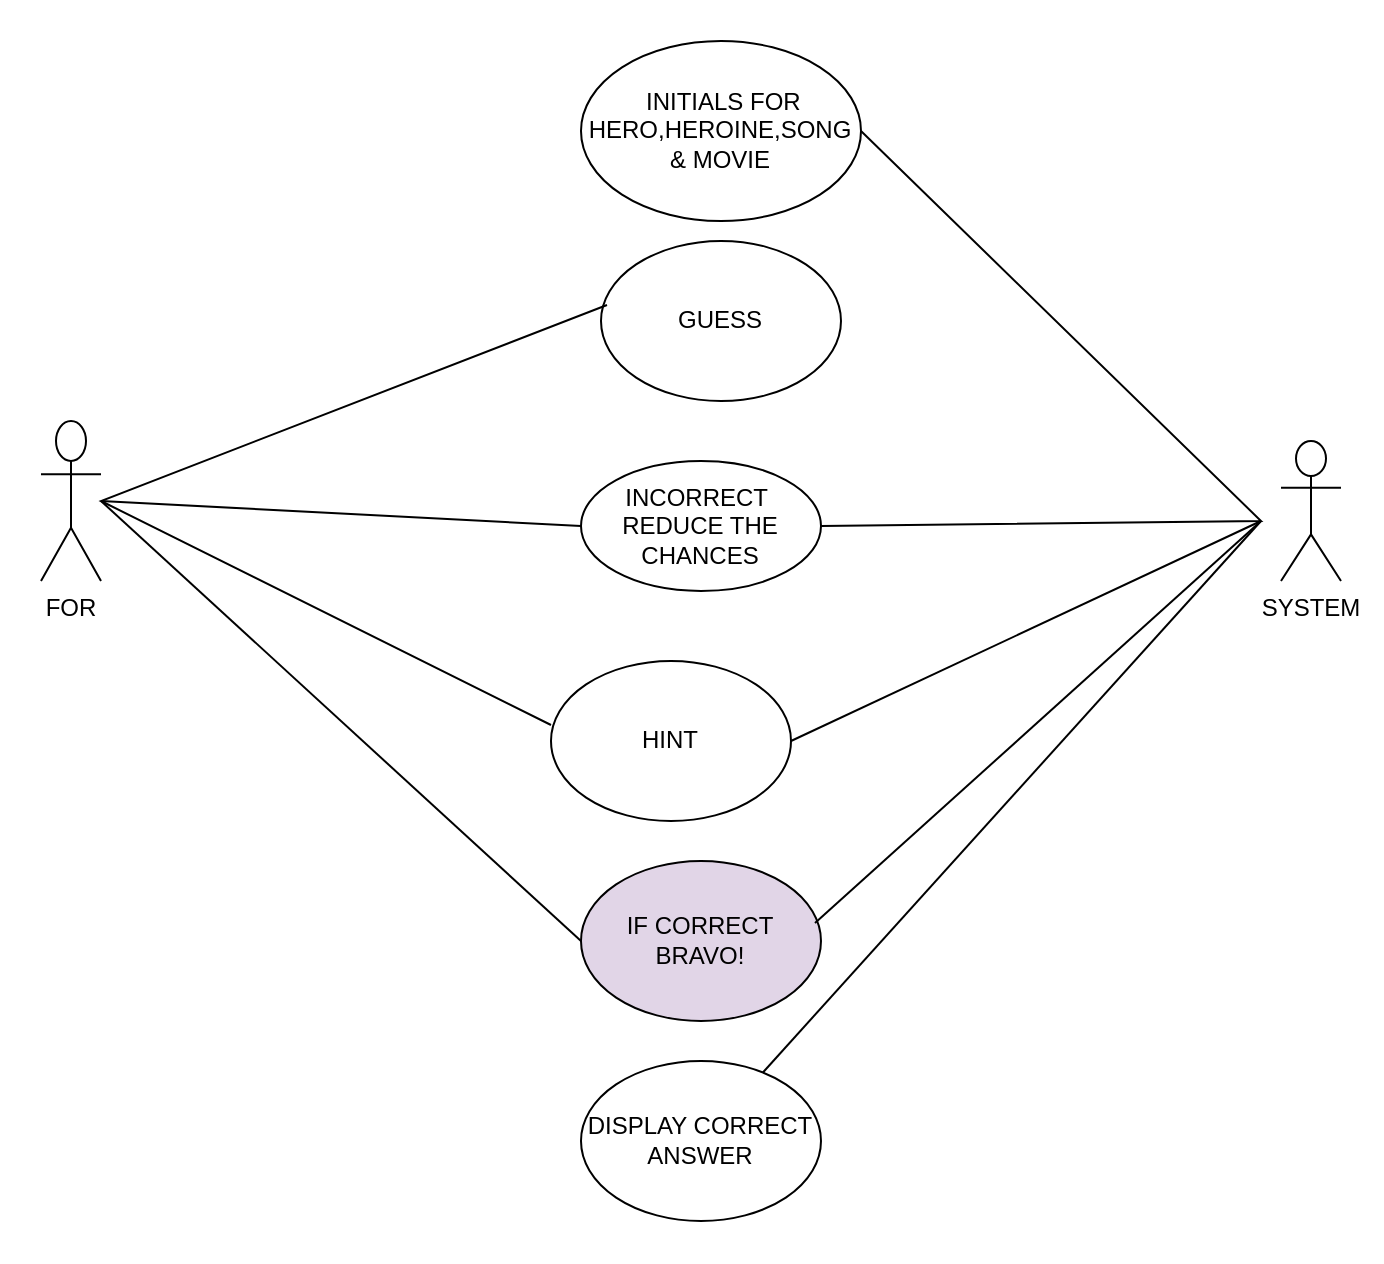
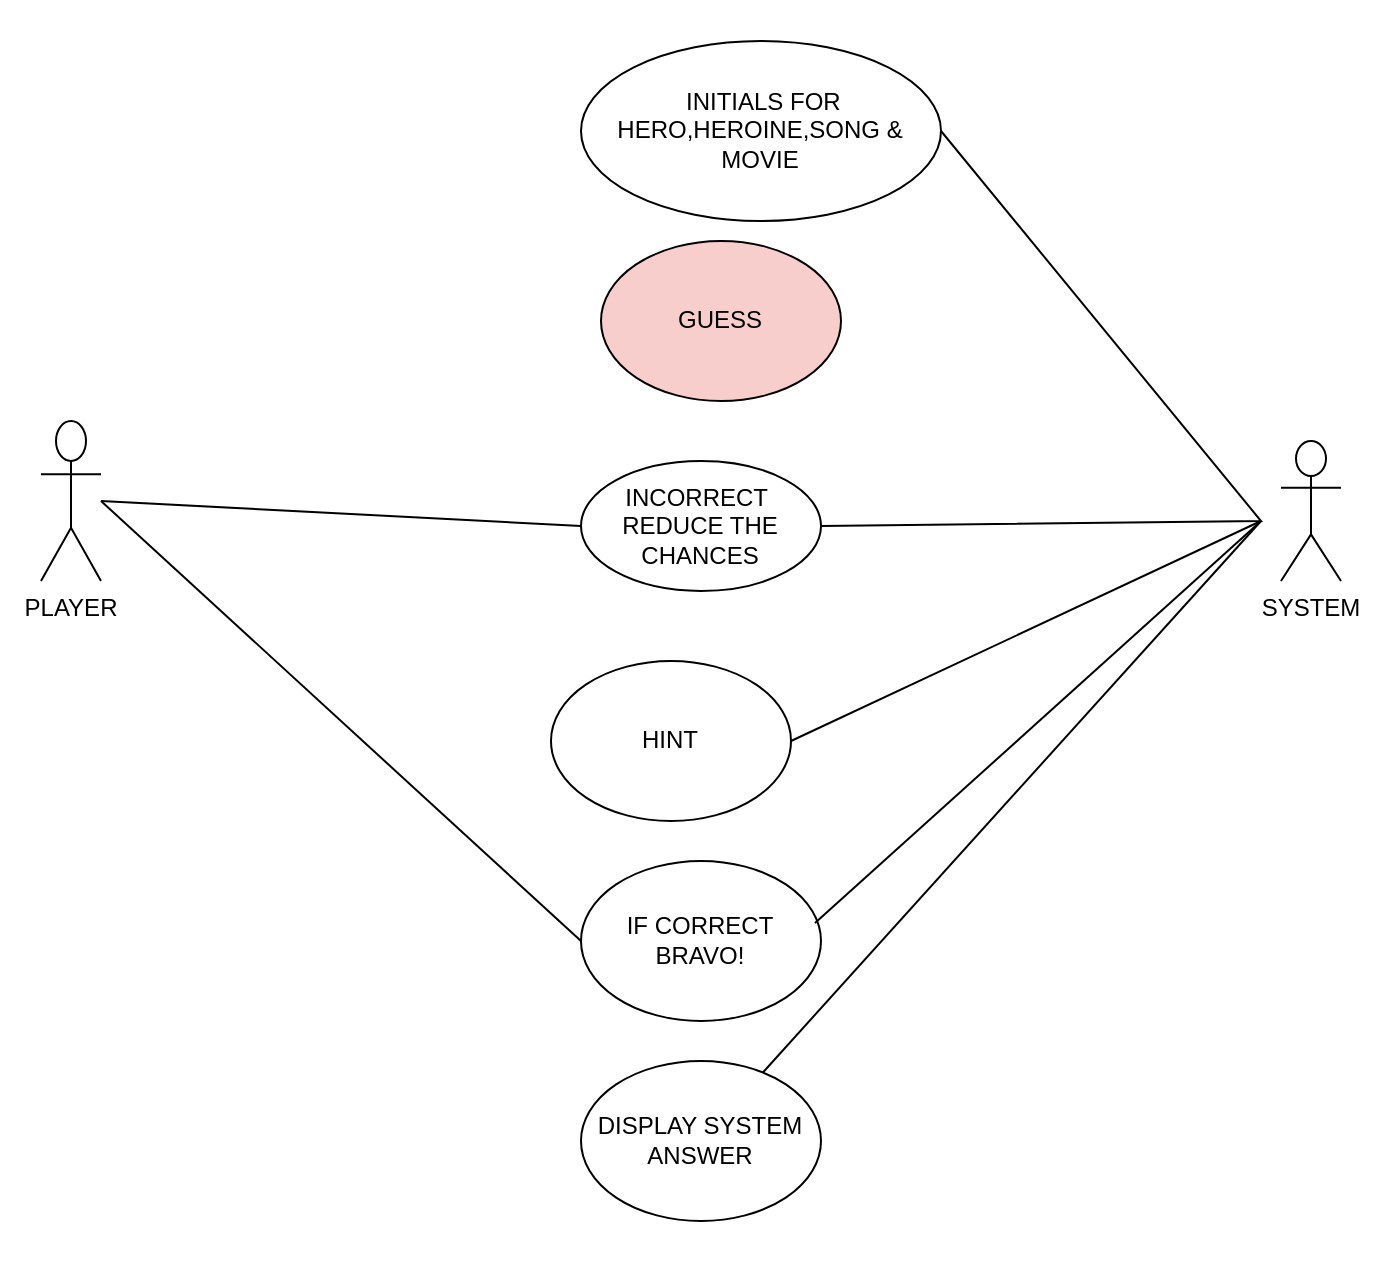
node "INITIALS FOR HERO,HEROINE,SONG & MOVIE": size 280x180 -> 360x180
node "GUESS": fillcolor #ffffff -> #f8cecc
edge "GUESS" -- "HINT": removed
node "FOR": label "FOR" -> "PLAYER"
node "IF CORRECT BRAVO!": fillcolor #e1d5e7 -> #ffffff
node "DISPLAY CORRECT ANSWER": label "DISPLAY CORRECT ANSWER" -> "DISPLAY SYSTEM ANSWER"
